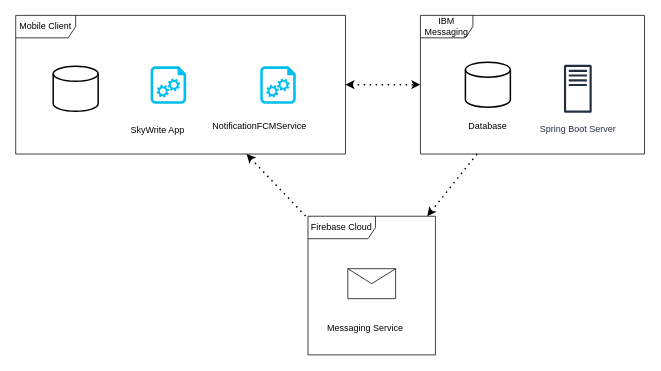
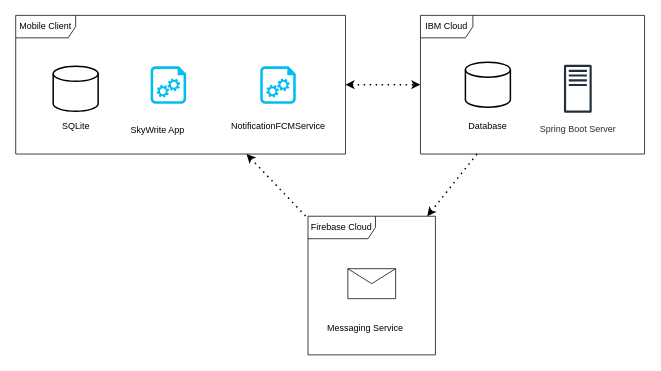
node "IBM Messaging": label "IBM Messaging" -> "IBM Cloud"
node "SQLite": added
node "NotificationFCMService": moved (259, 126) -> (278, 126)
